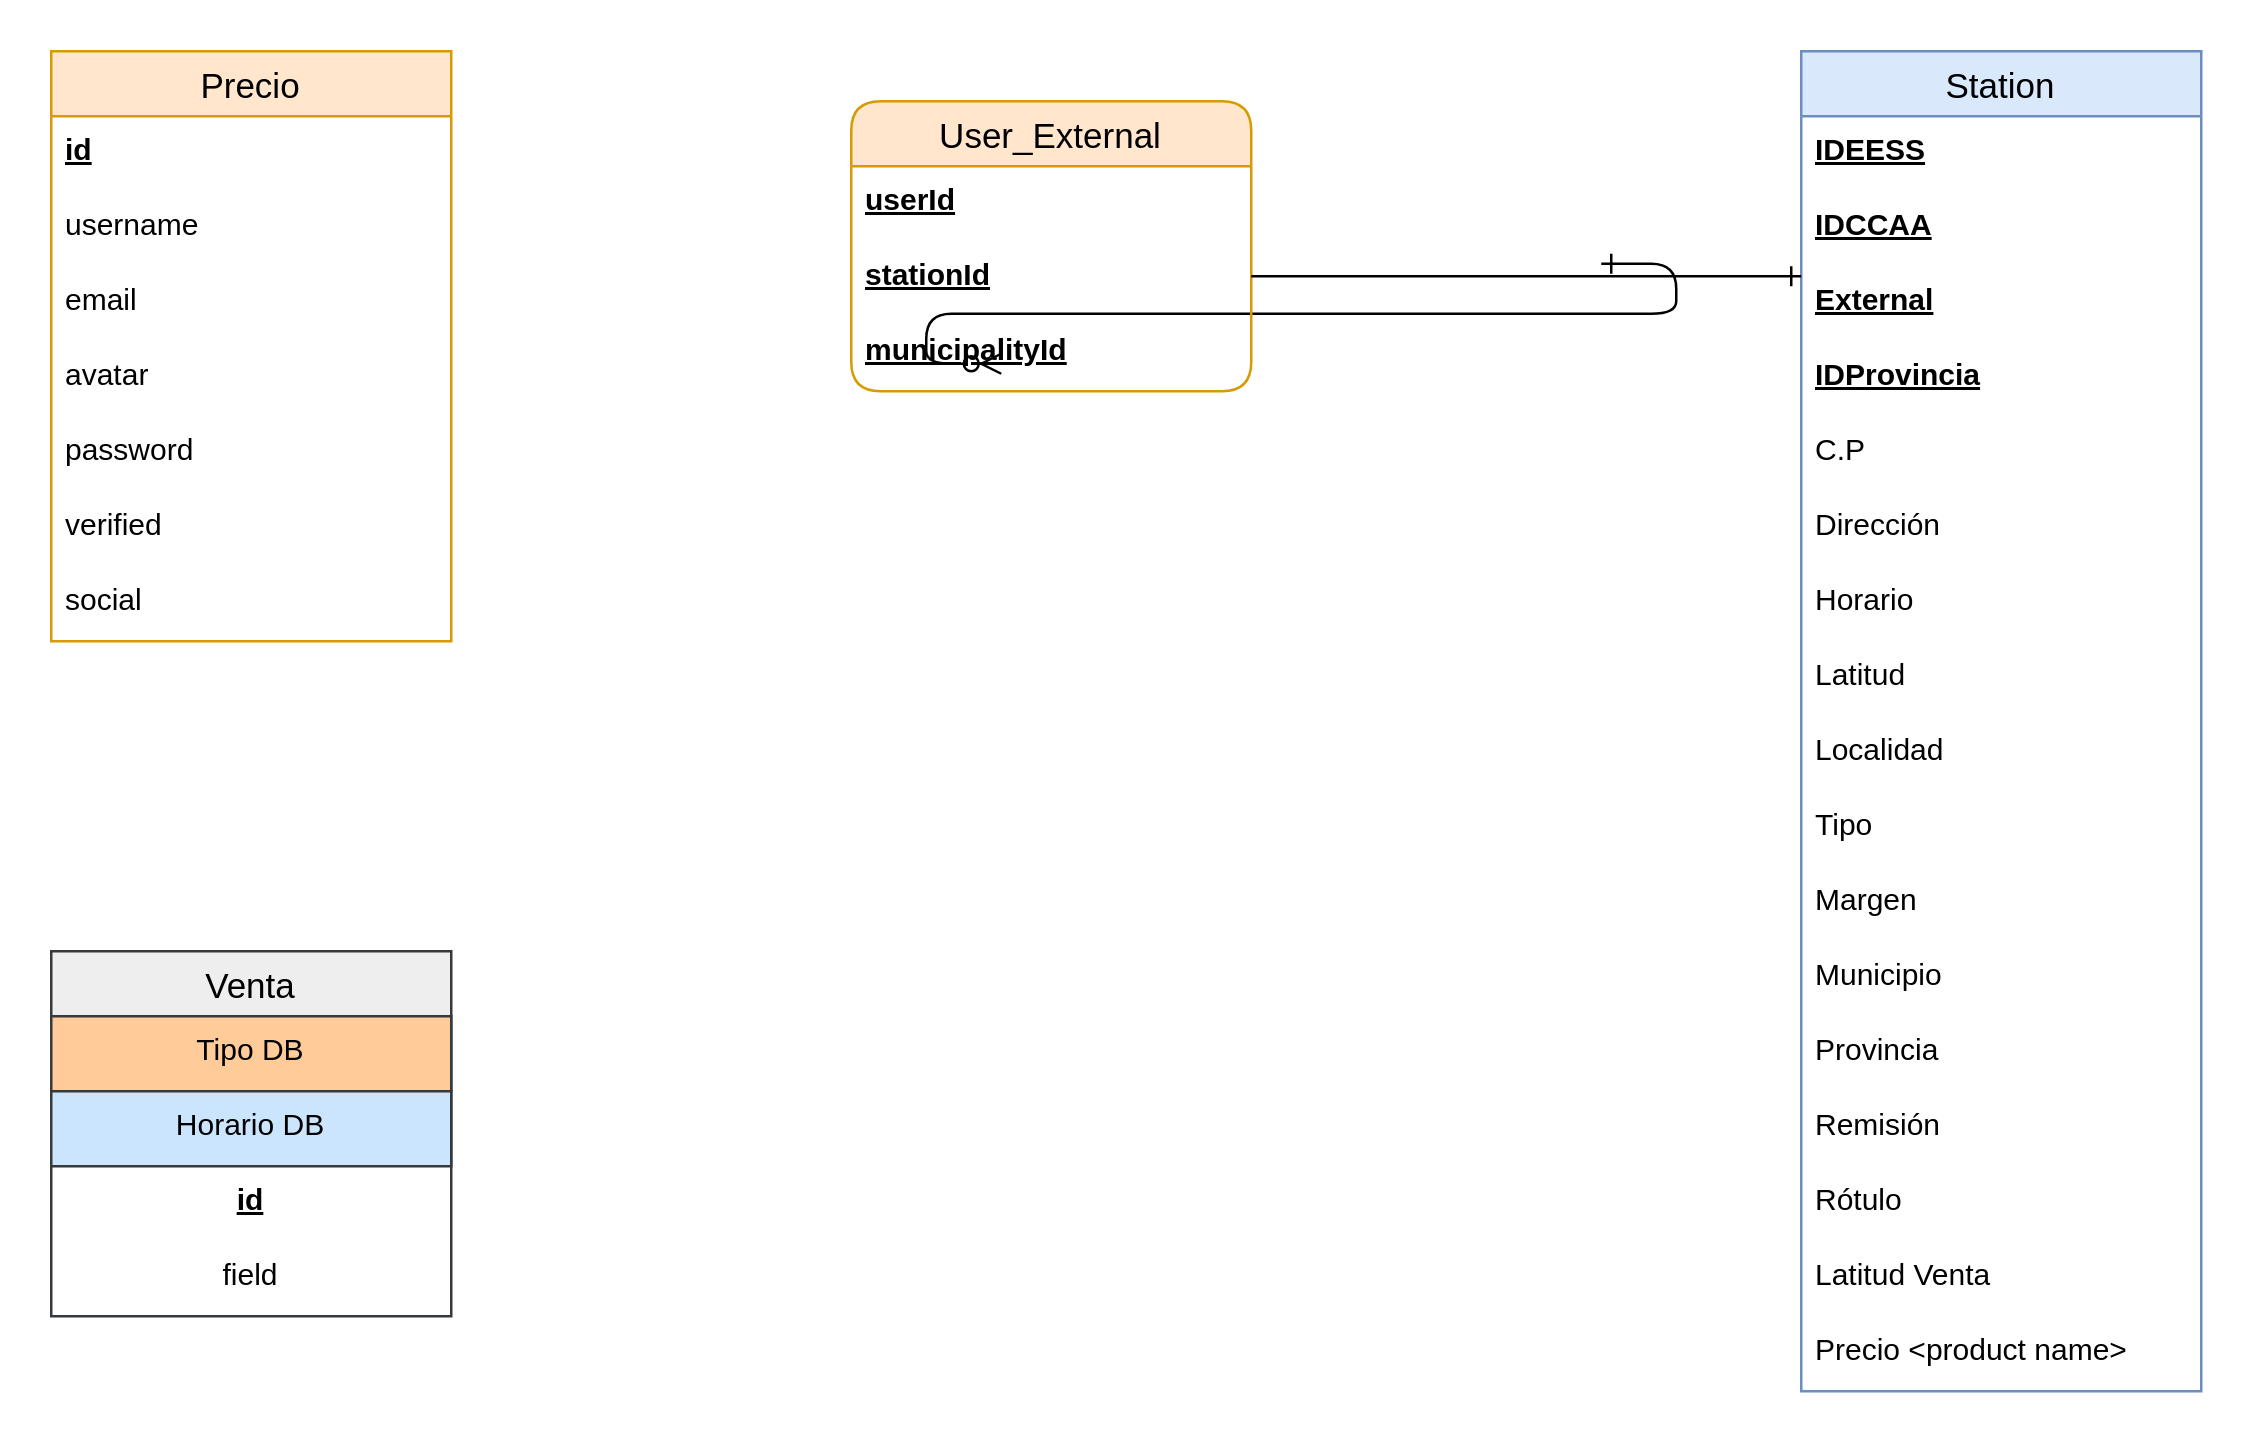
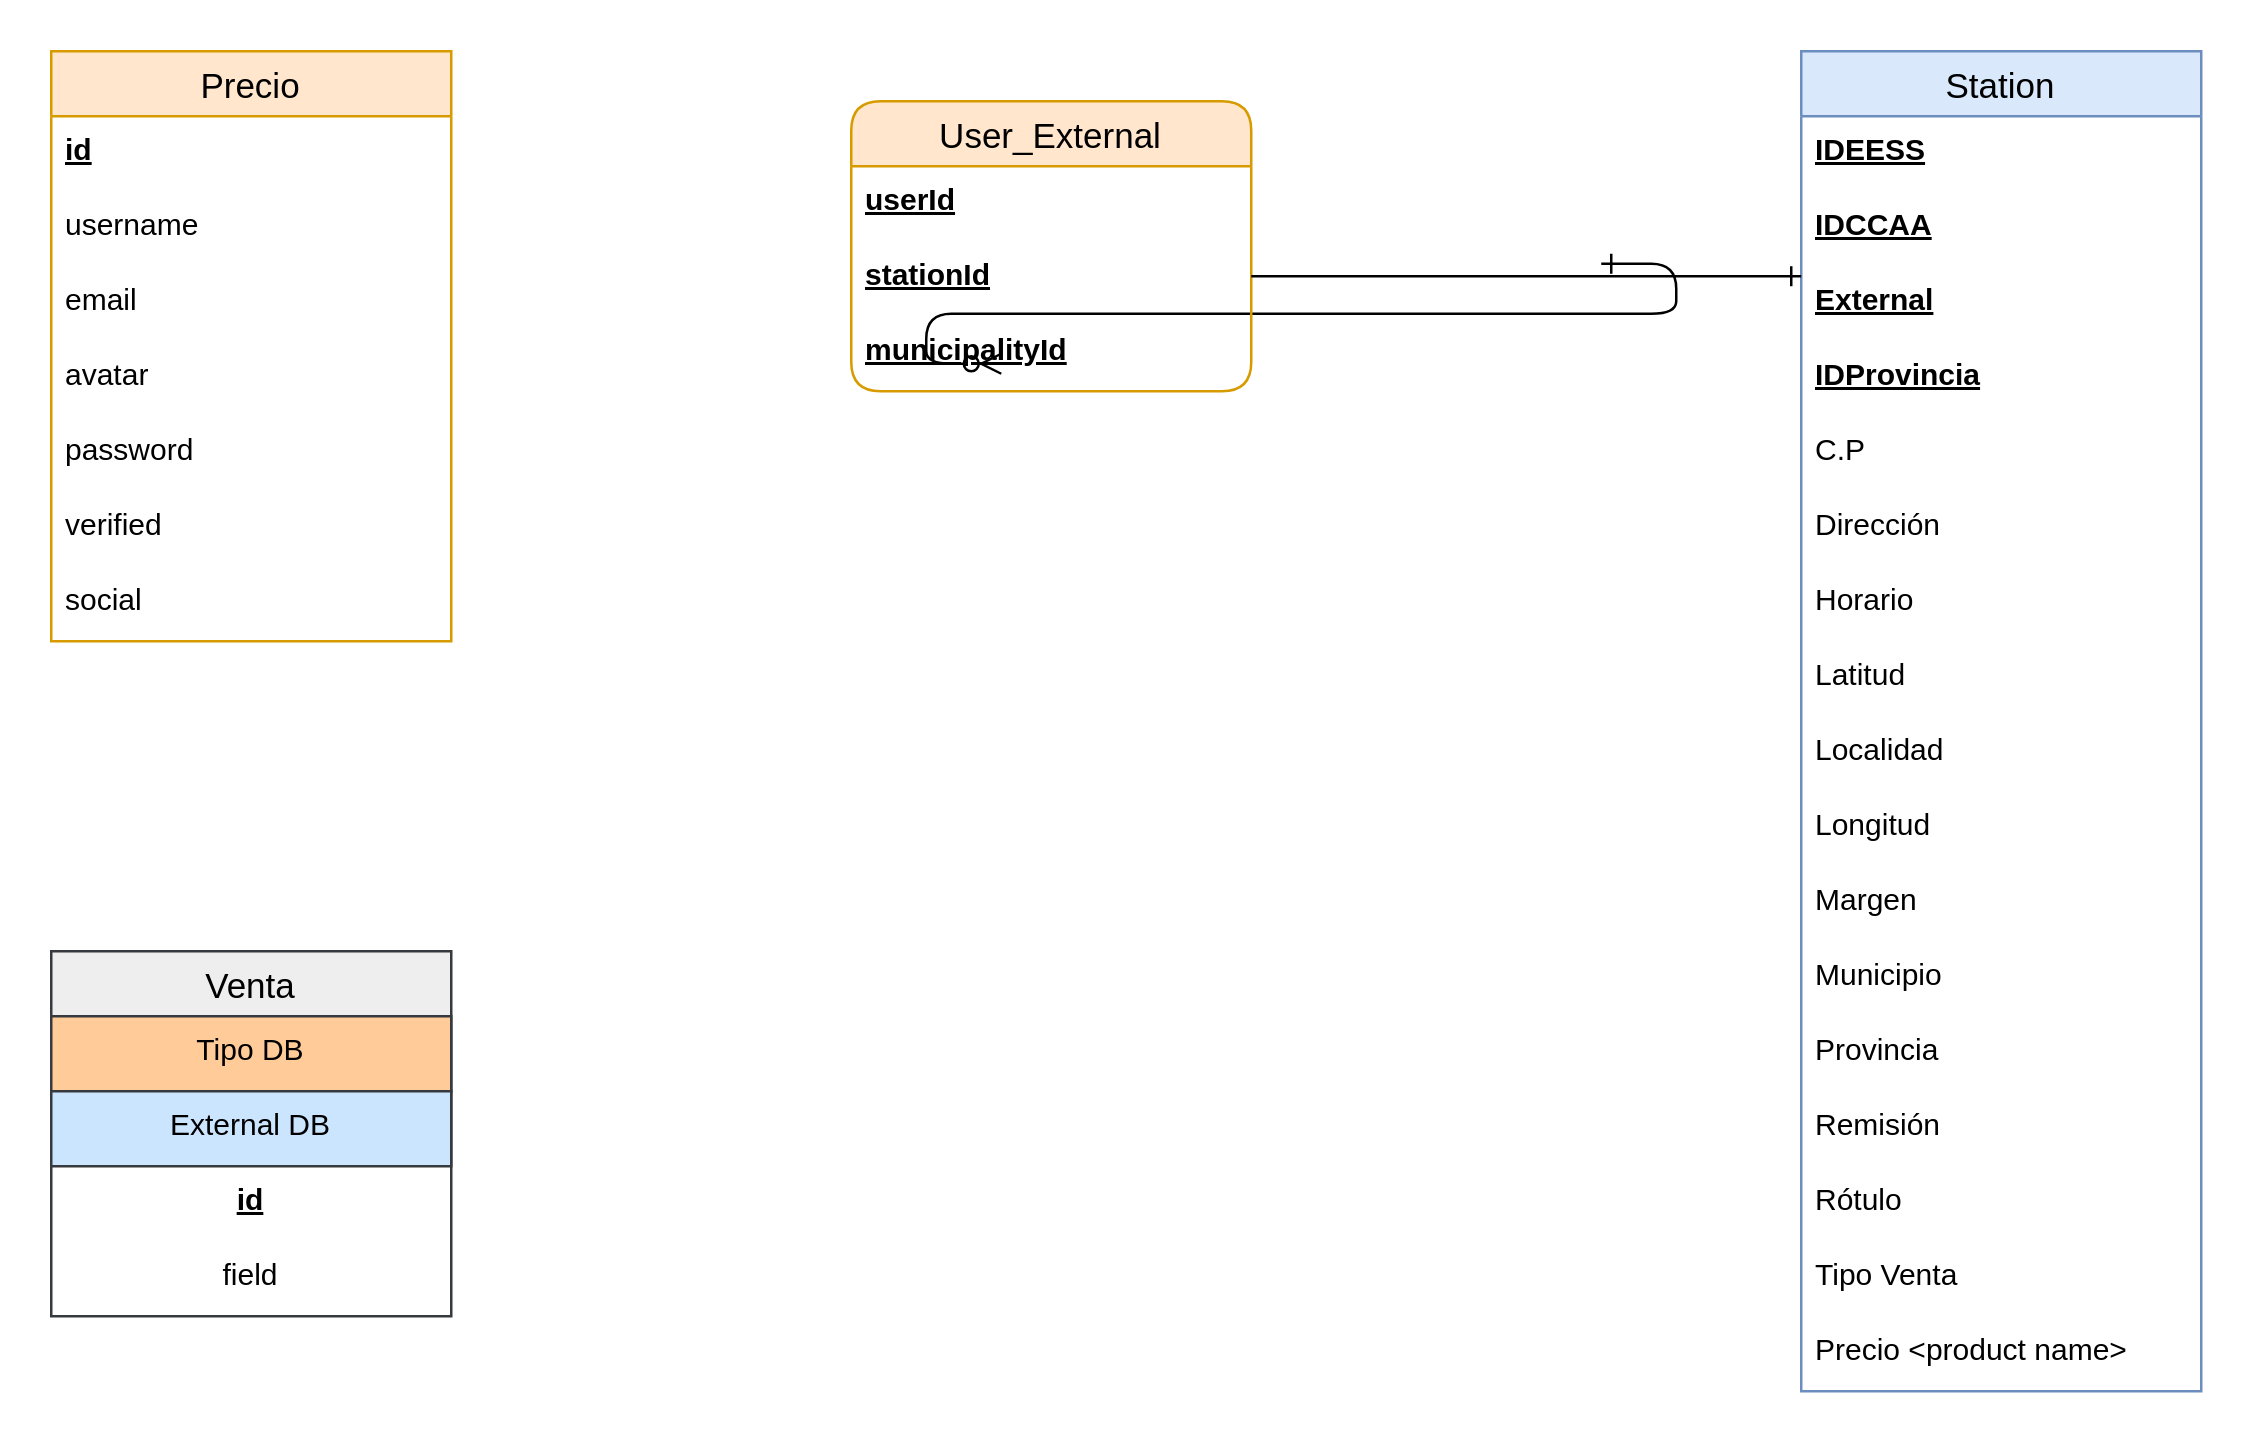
node "Tipo": label "Tipo" -> "Longitud"
node "Horario DB": label "Horario DB" -> "External DB"
node "Latitud Venta": label "Latitud Venta" -> "Tipo Venta"
